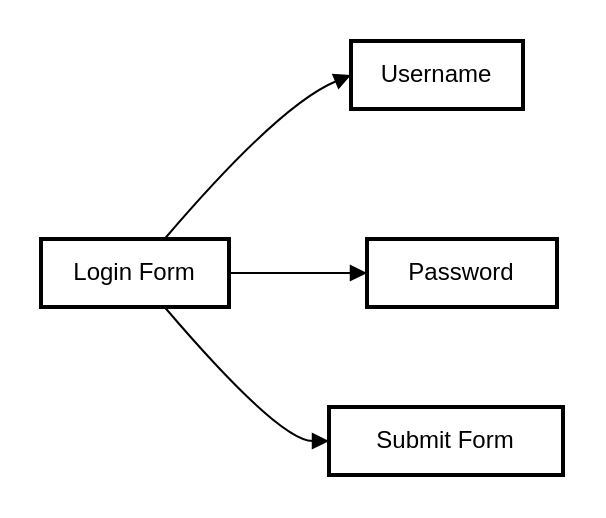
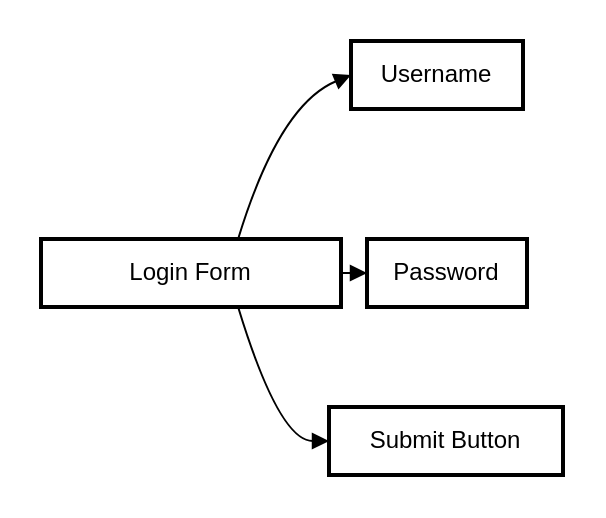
node "Login Form": size 188x68 -> 300x68
node "Password": size 190x68 -> 160x68
node "Submit Form": label "Submit Form" -> "Submit Button"
